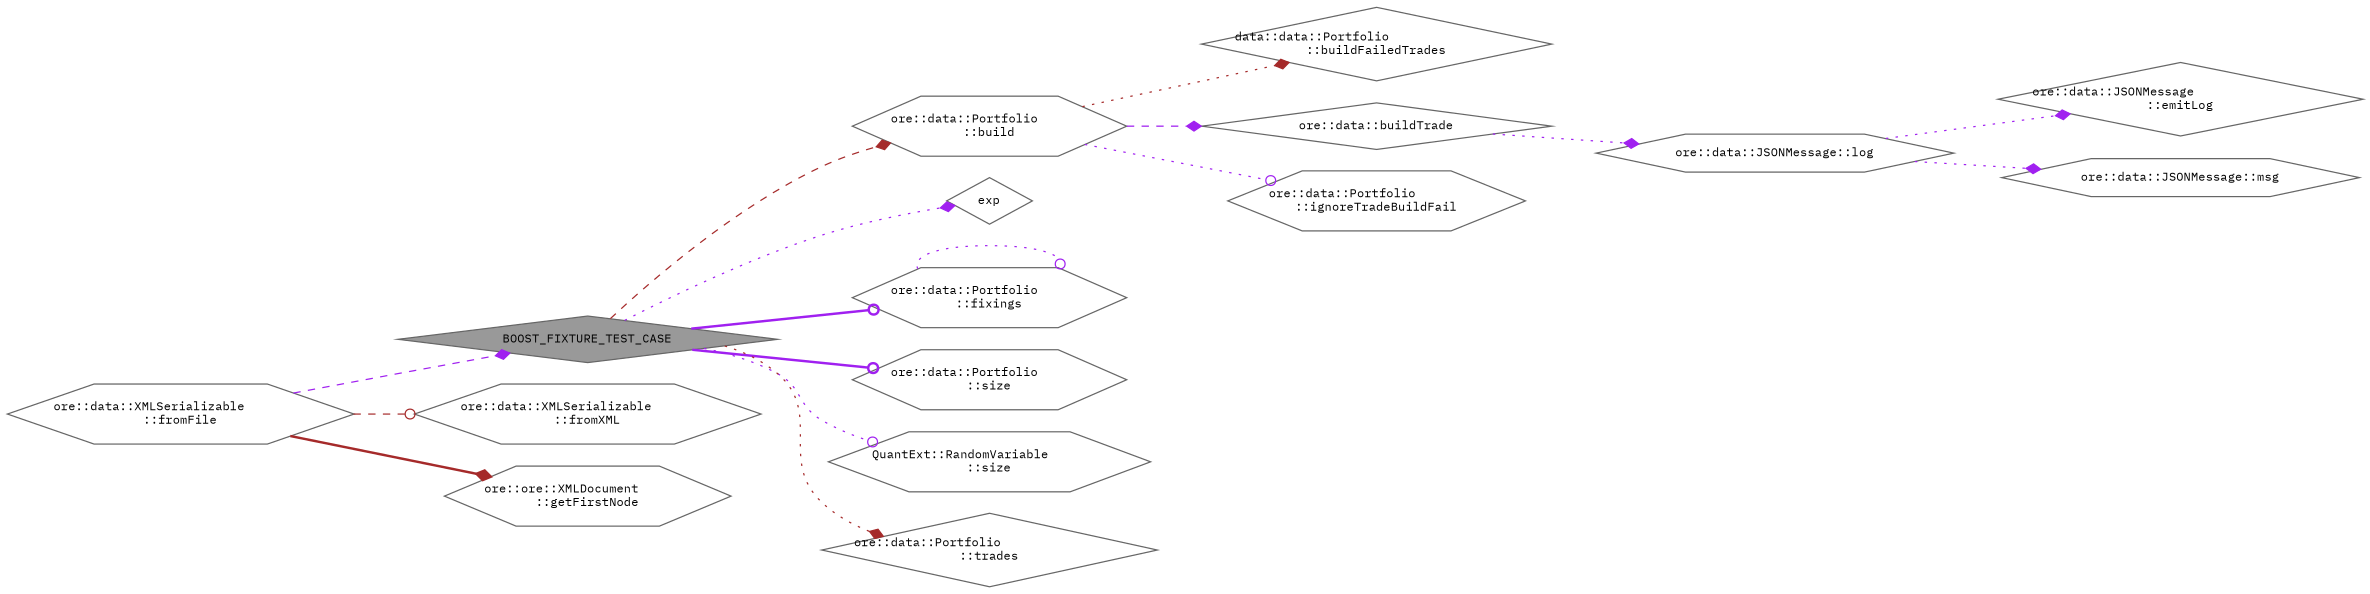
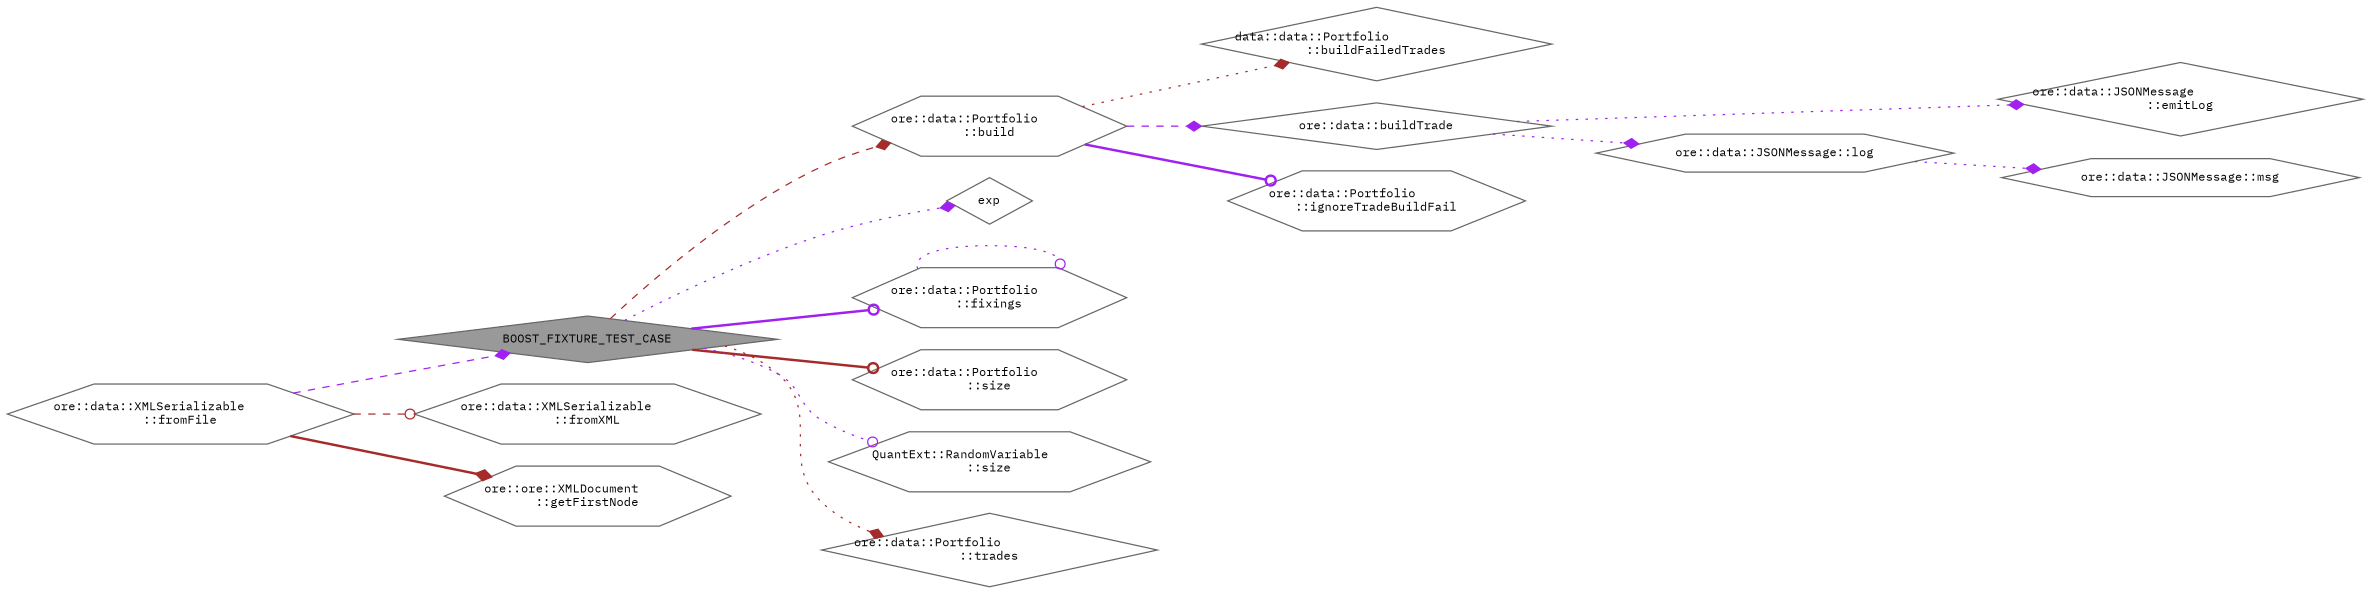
edge "ore::data::JSONMessage::log" -> "ore::data::JSONMessage ::emitLog": now "ore::data::buildTrade" -> "ore::data::JSONMessage ::emitLog"
edge "ore::data::Portfolio ::build" -> "ore::data::Portfolio ::ignoreTradeBuildFail": style dotted -> bold
edge "BOOST_FIXTURE_TEST_CASE" -> "ore::data::Portfolio ::size": color purple -> brown
